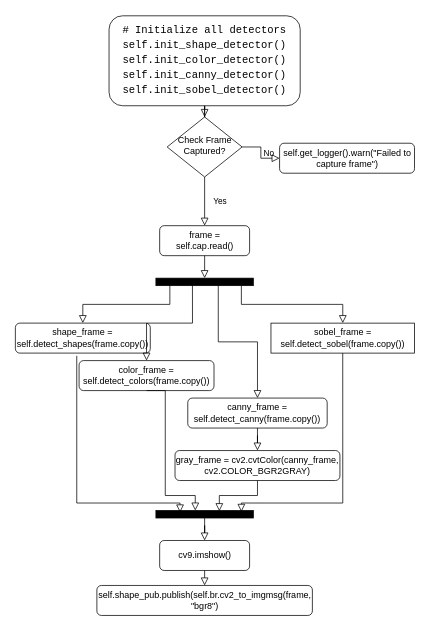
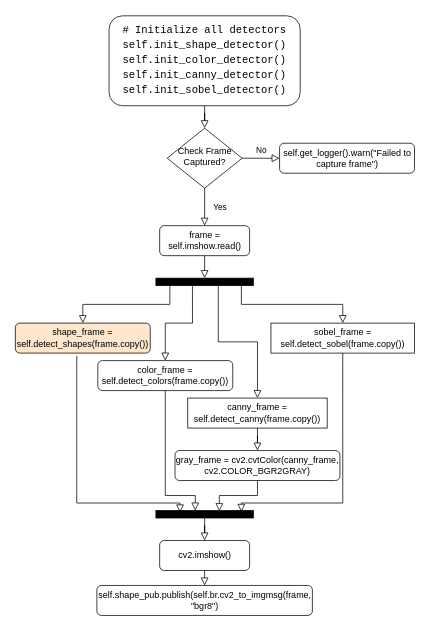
node "Check Frame Captured?": moved (205, 147) -> (205, 158)
node "frame = self.cap.read()": label "frame = self.cap.read()" -> "frame = self.imshow.read()"
node "shape_frame = self.detect_shapes(frame.copy())": fillcolor #ffffff -> #ffe6cc
node "color_frame = self.detect_colors(frame.copy())": moved (147, 375) -> (165, 375)
node "canny_frame = self.detect_canny(frame.copy())": shape rounded rectangle -> rectangle
node "cv9.imshow()": label "cv9.imshow()" -> "cv2.imshow()"
